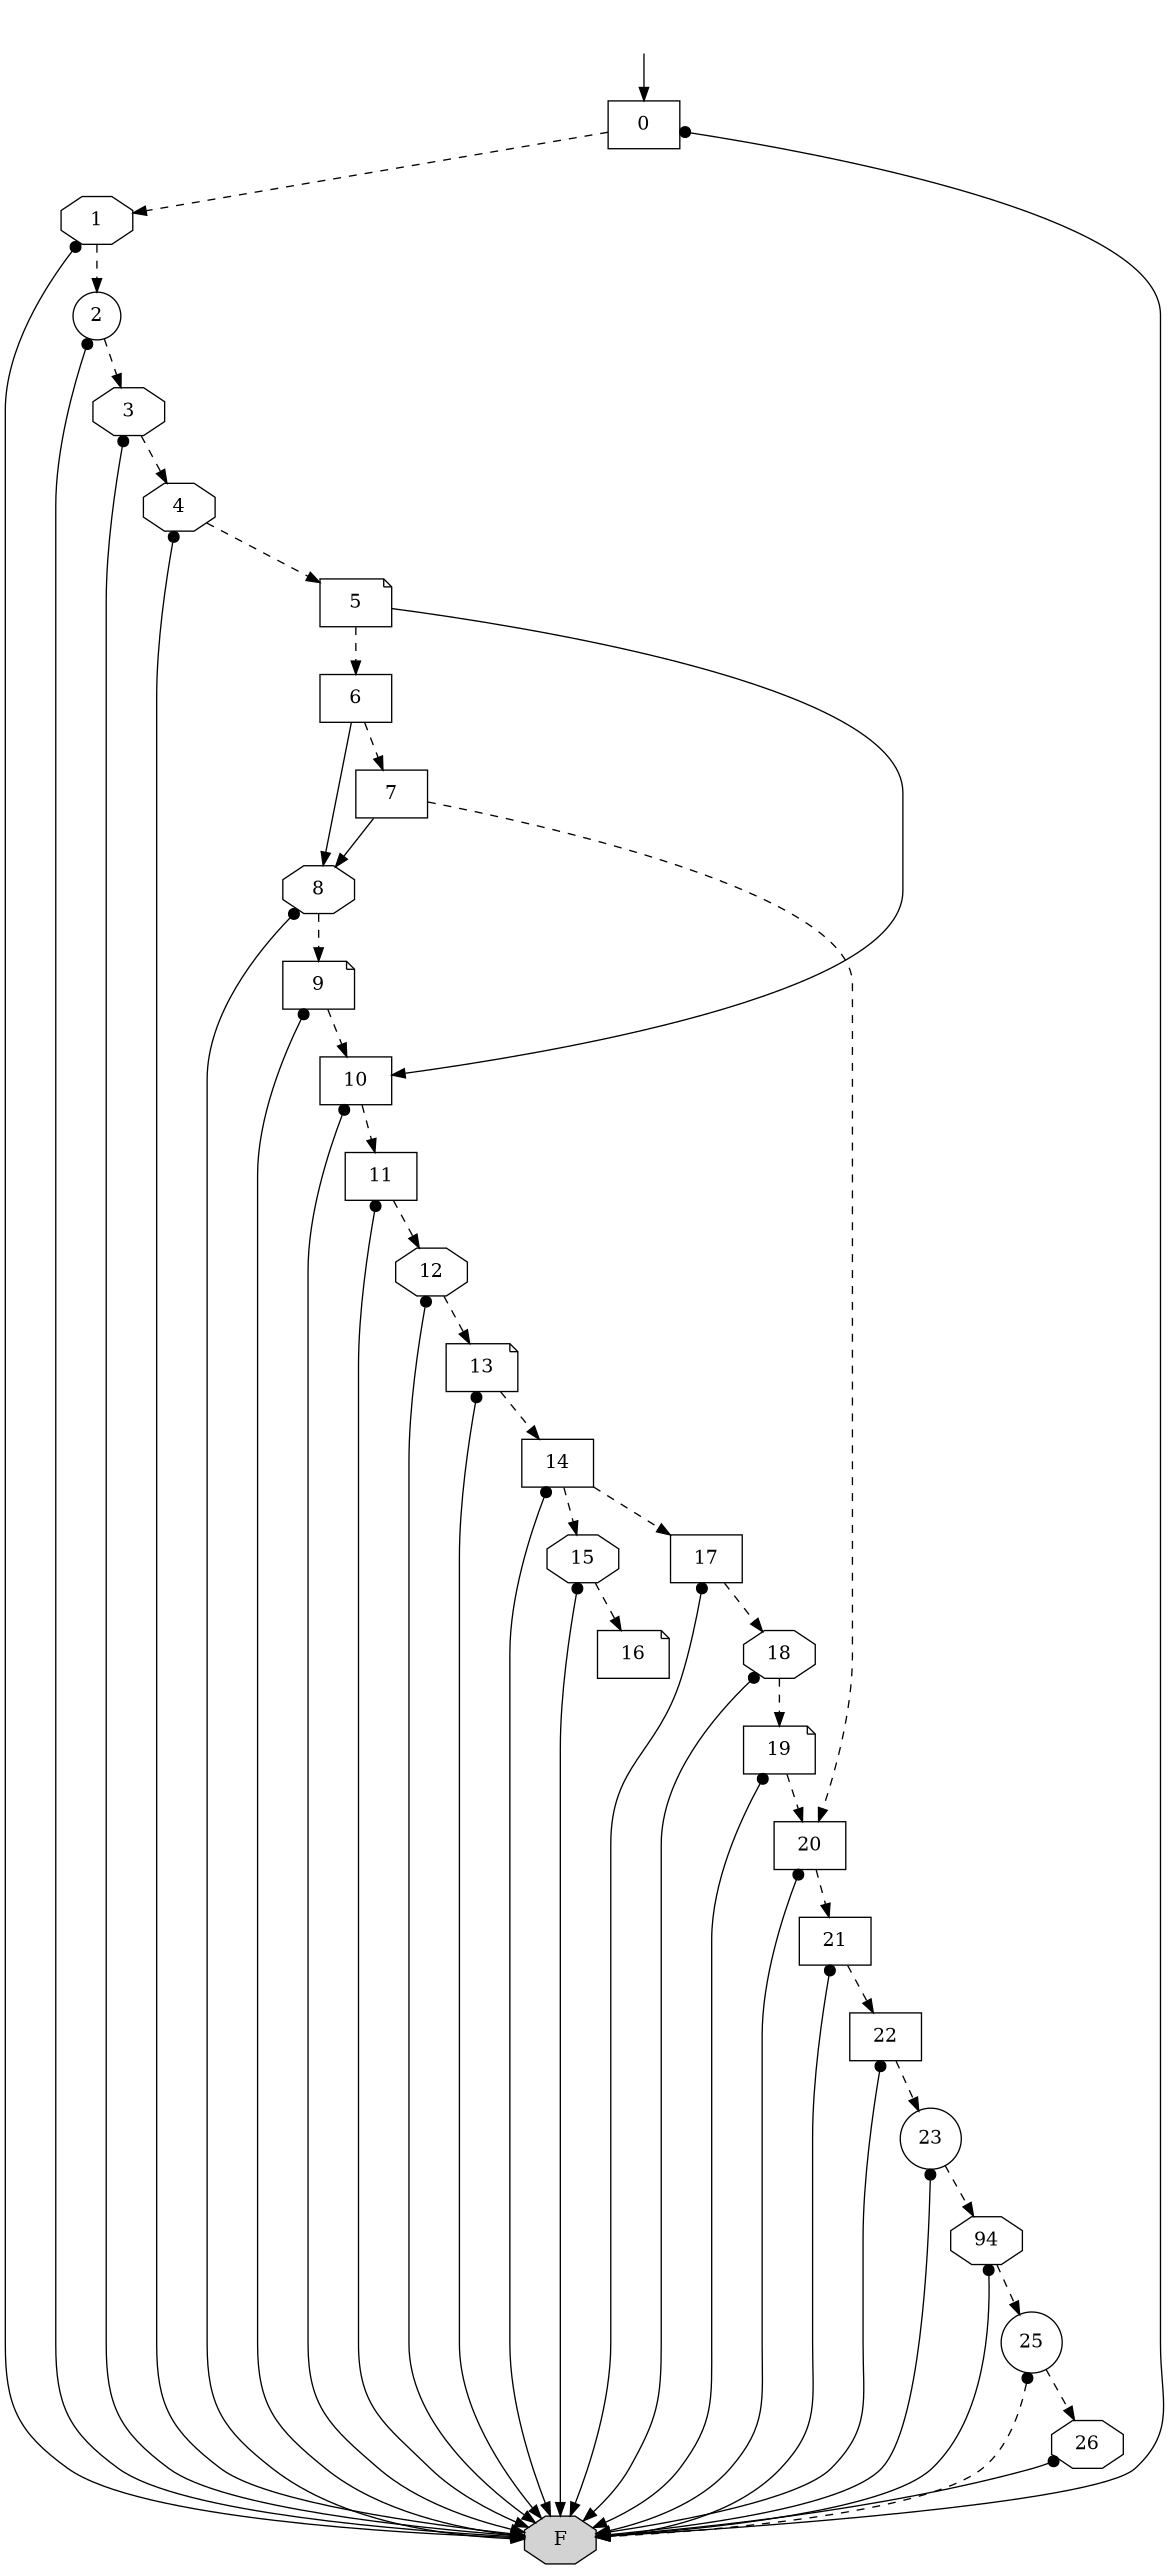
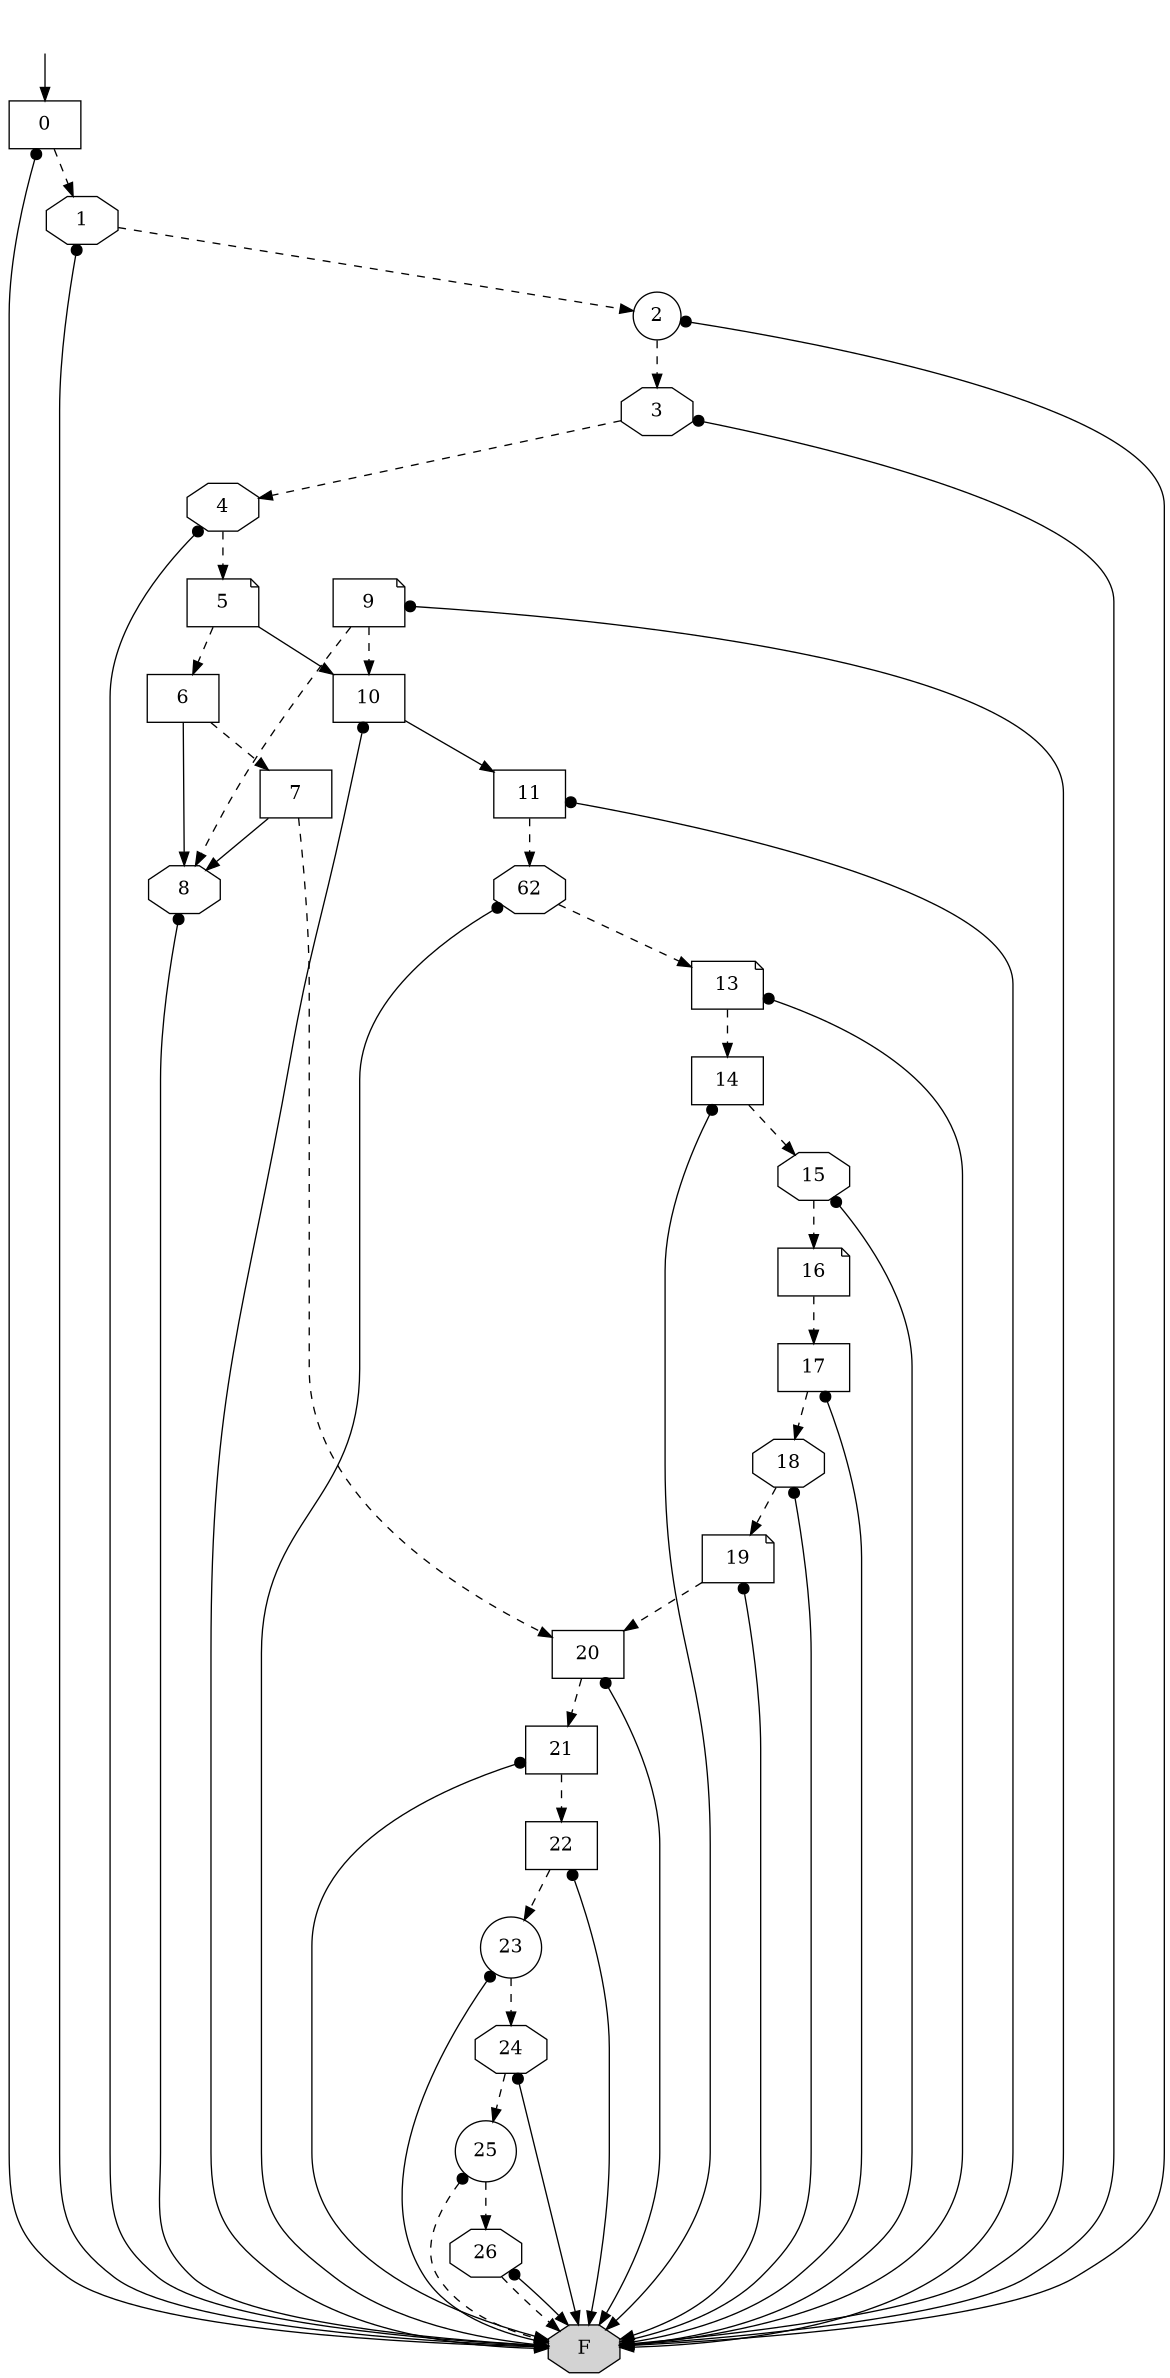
edge "8" -> "9": reversed
edge "10" -> "11": style dashed -> solid
node "12": label "12" -> "62"
edge "14" -> "17": now "16" -> "17"
node "94": label "94" -> "24"
edge "26" -> "F": added
